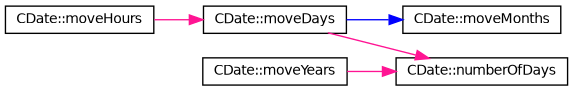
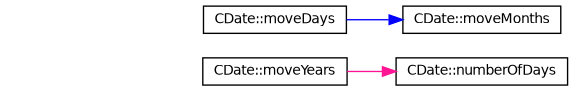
node "CDate::moveHours": removed
edge "CDate::moveDays" -> "CDate::numberOfDays": removed
